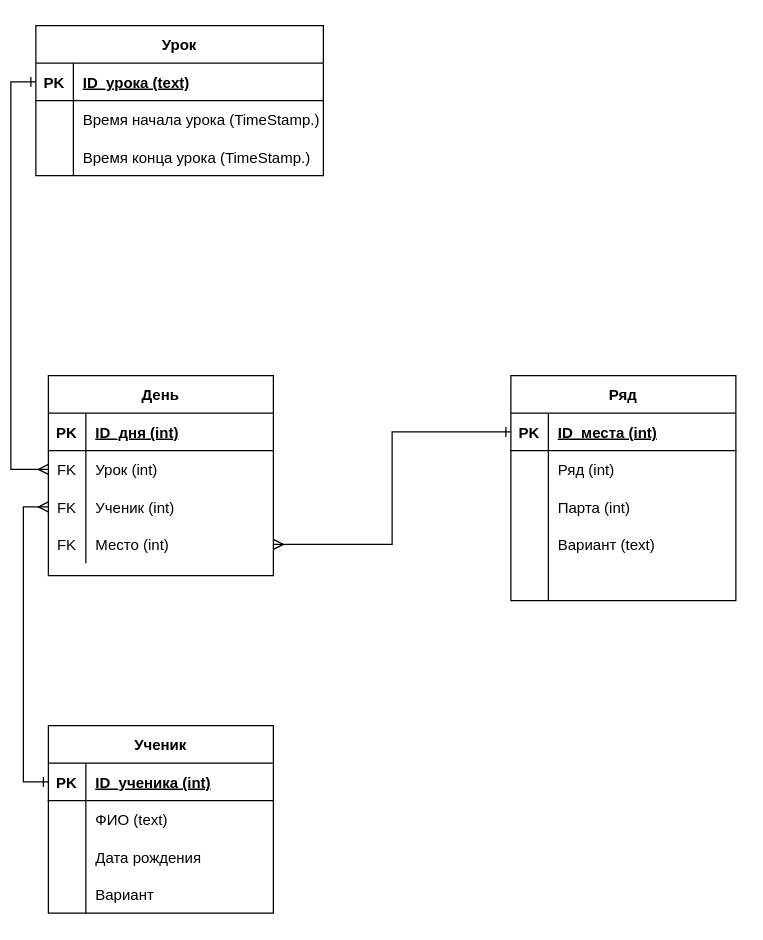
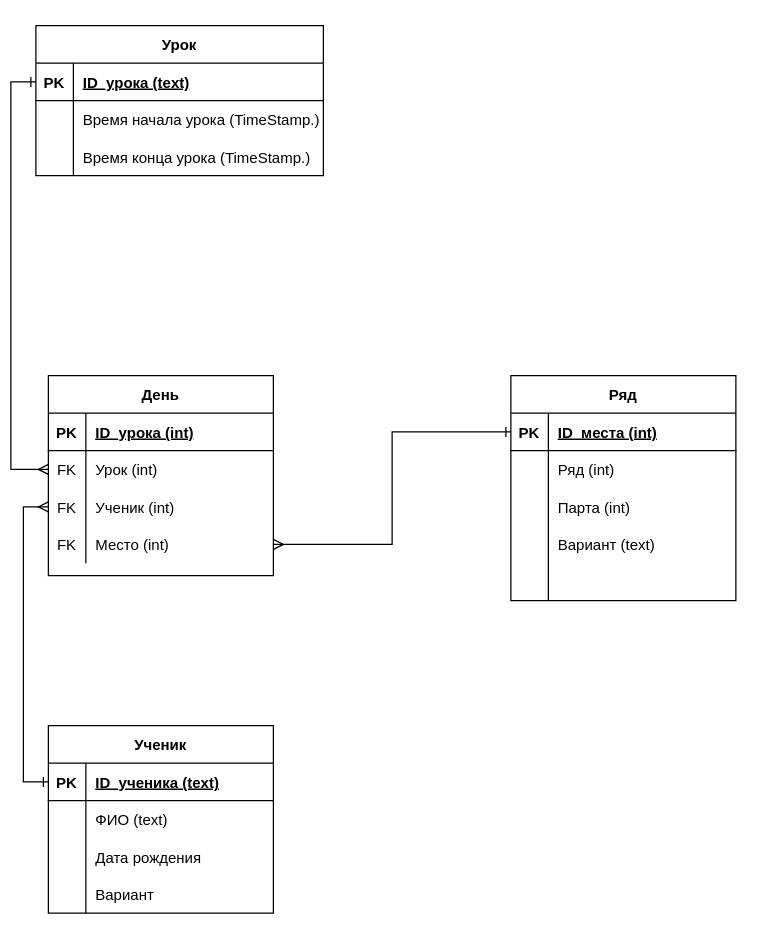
node "ID_дня (int)": label "ID_дня (int)" -> "ID_урока (int)"
node "ID_ученика (int)": label "ID_ученика (int)" -> "ID_ученика (text)"
